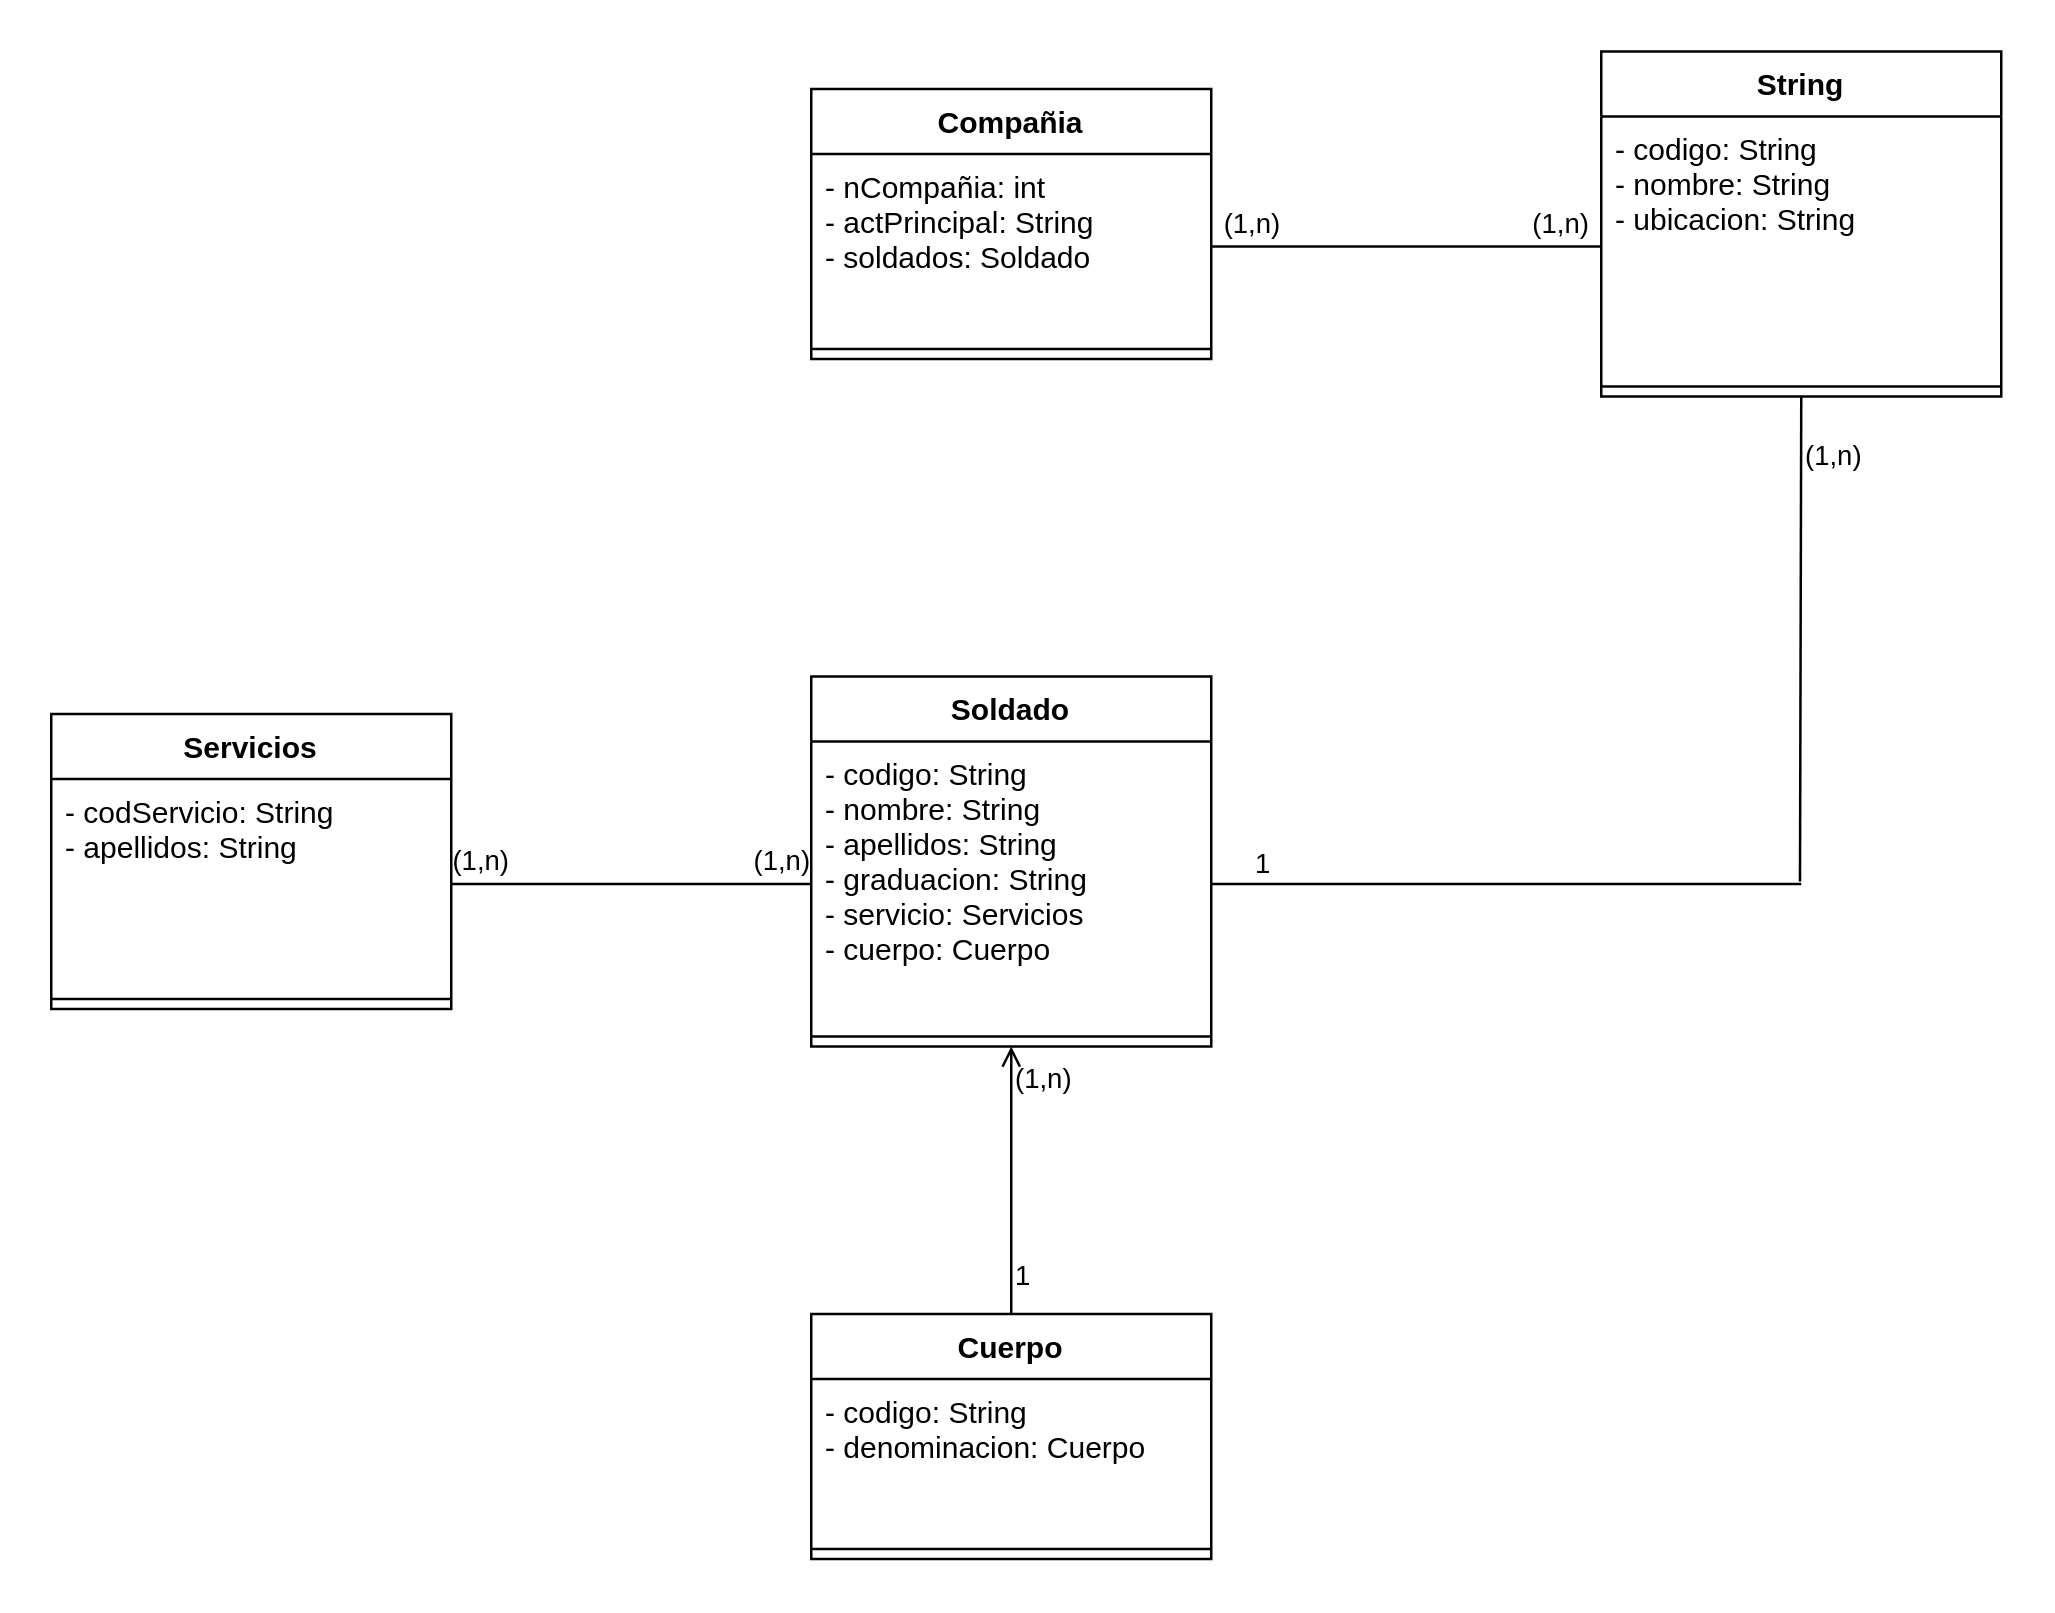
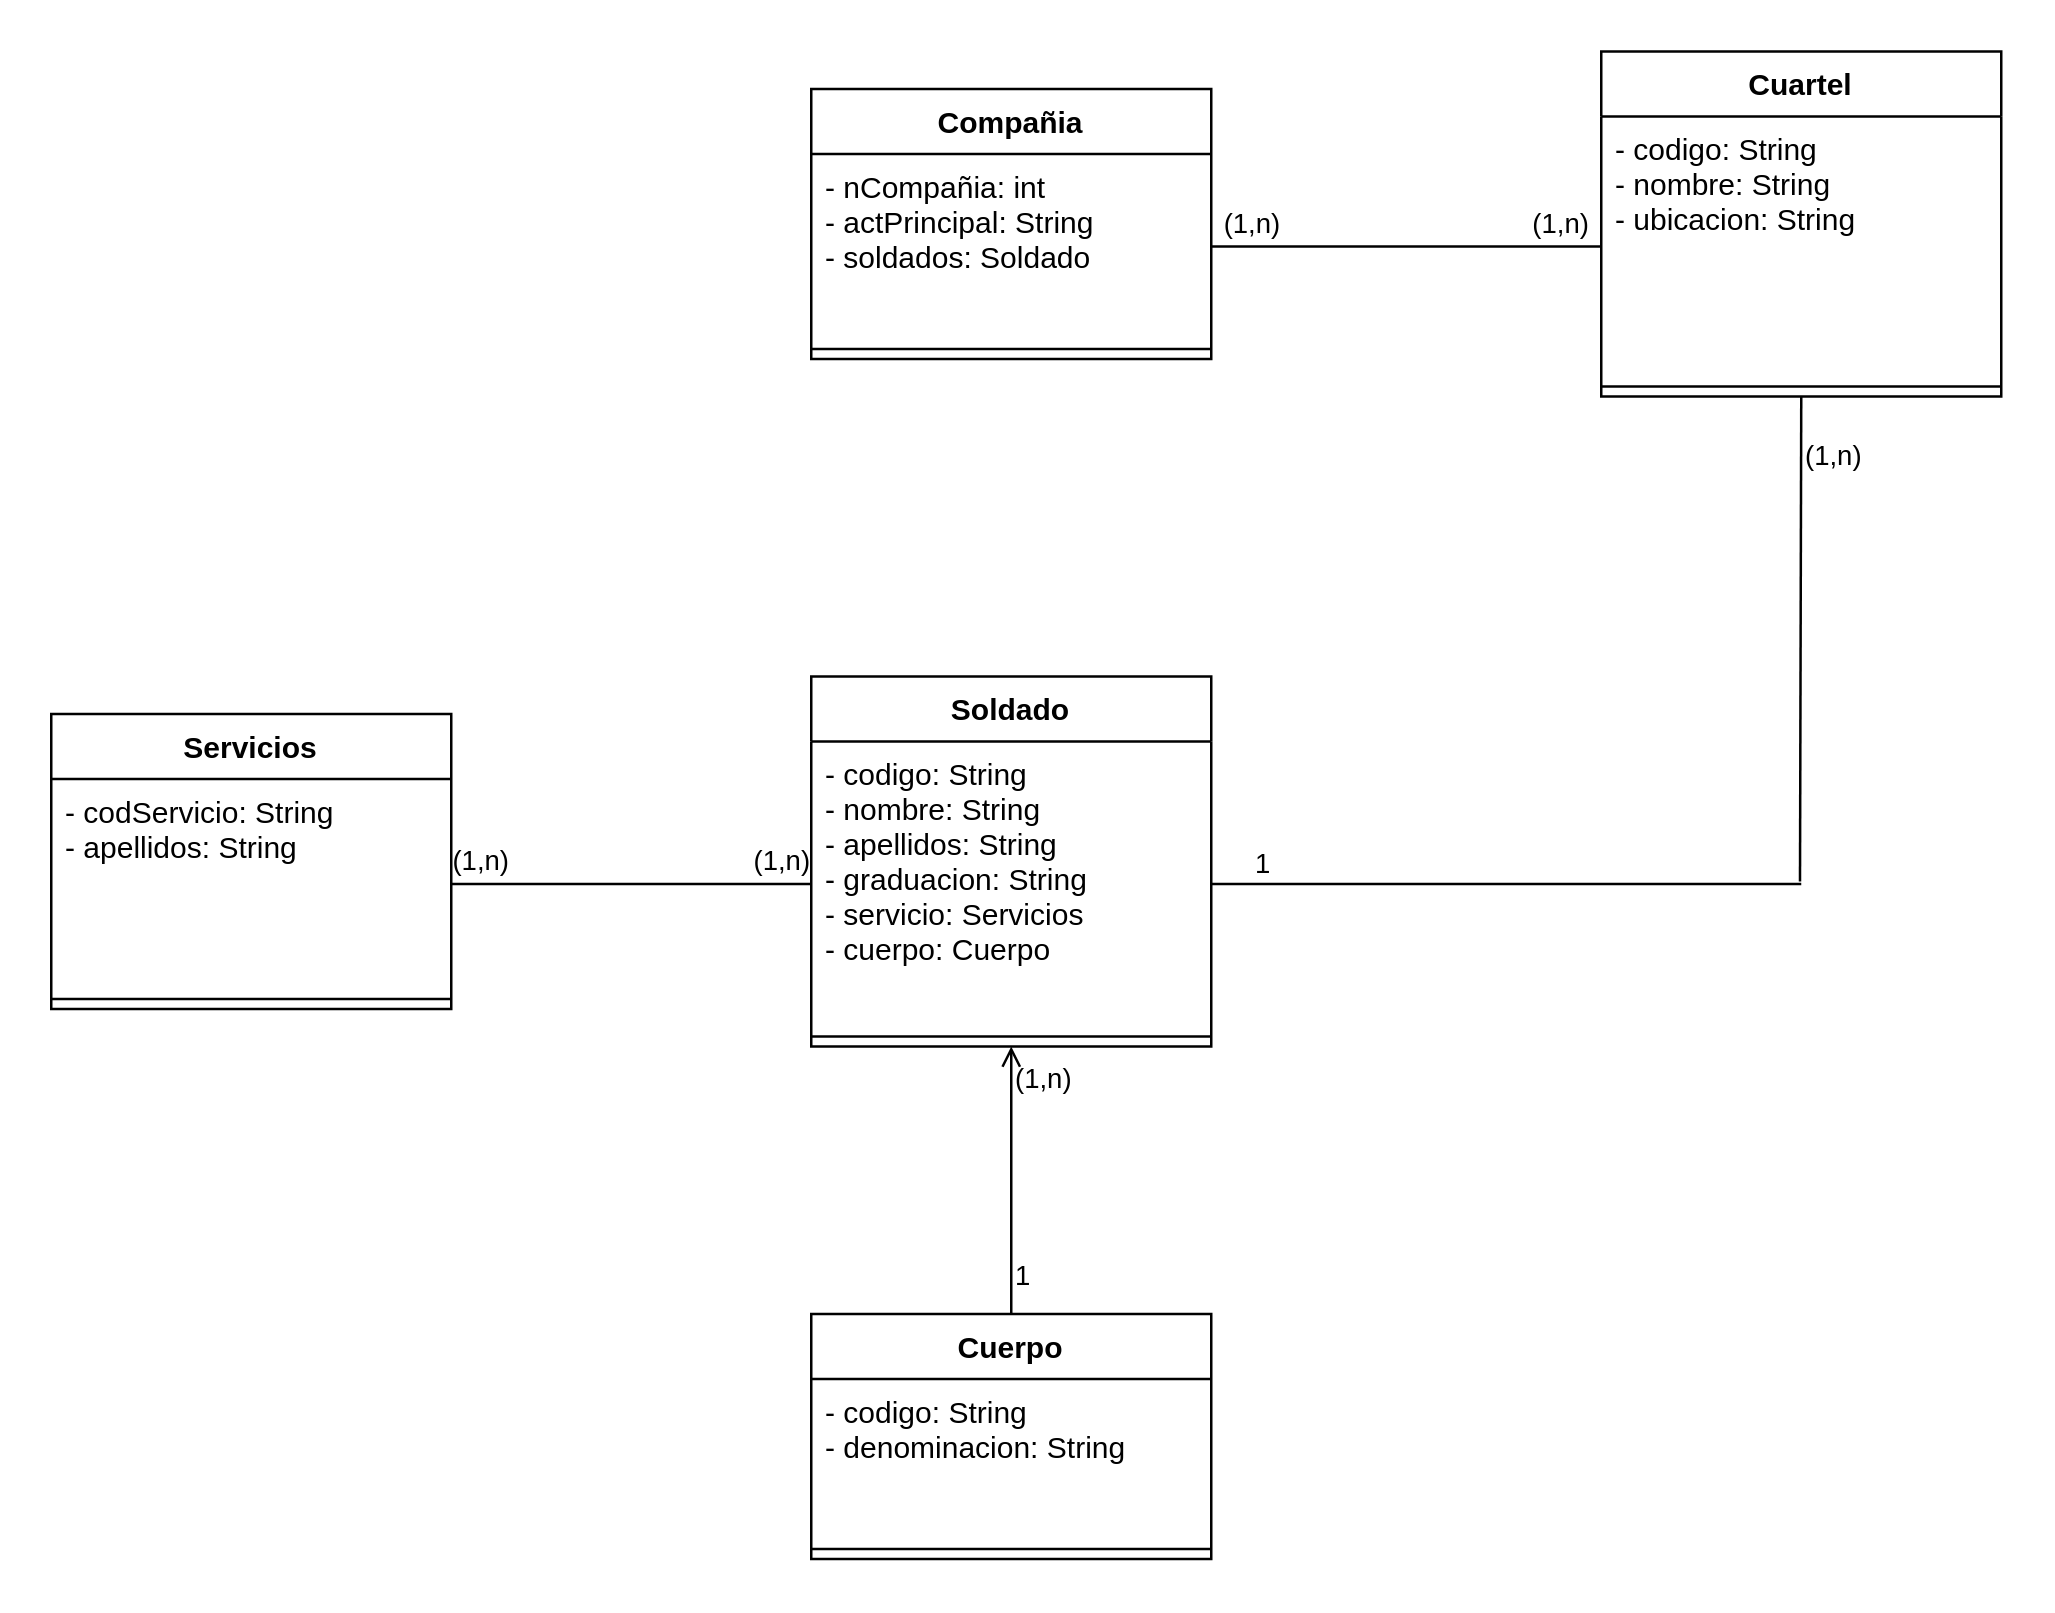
node "String": label "String" -> "Cuartel"
node "- codigo: String - denominacion: Cuerpo": label "- codigo: String - denominacion: Cuerpo" -> "- codigo: String - denominacion: String"
